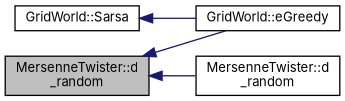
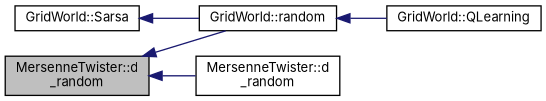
node "GridWorld::eGreedy": label "GridWorld::eGreedy" -> "GridWorld::random"
node "GridWorld::QLearning": added
